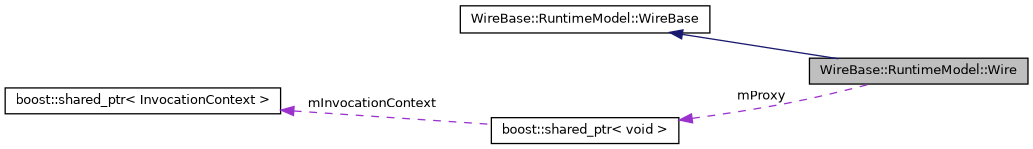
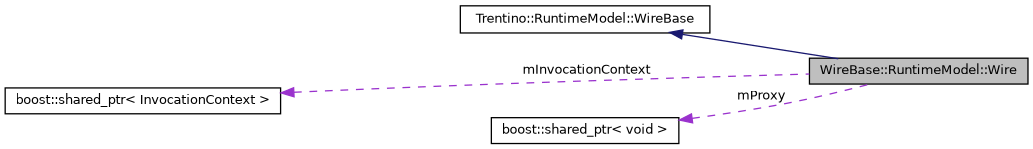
node "WireBase::RuntimeModel::WireBase": label "WireBase::RuntimeModel::WireBase" -> "Trentino::RuntimeModel::WireBase"
edge "boost::shared_ptr< void >" -> "boost::shared_ptr< InvocationContext >": now "WireBase::RuntimeModel::Wire" -> "boost::shared_ptr< InvocationContext >"
